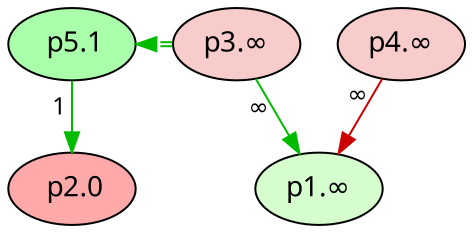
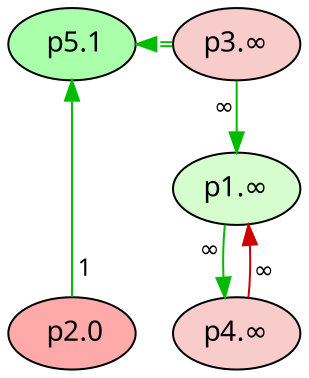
edge "p5.1" -> "p2.0": reversed
edge "p1.∞" -> "p4.∞": added
